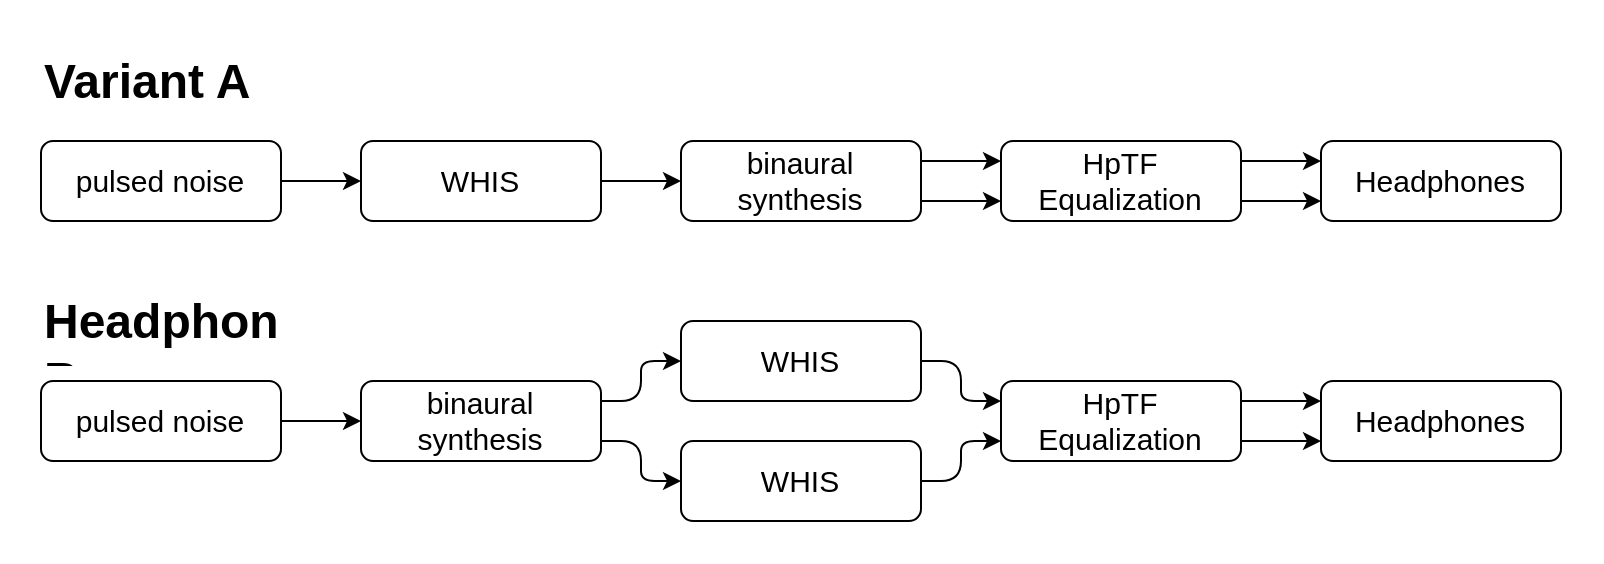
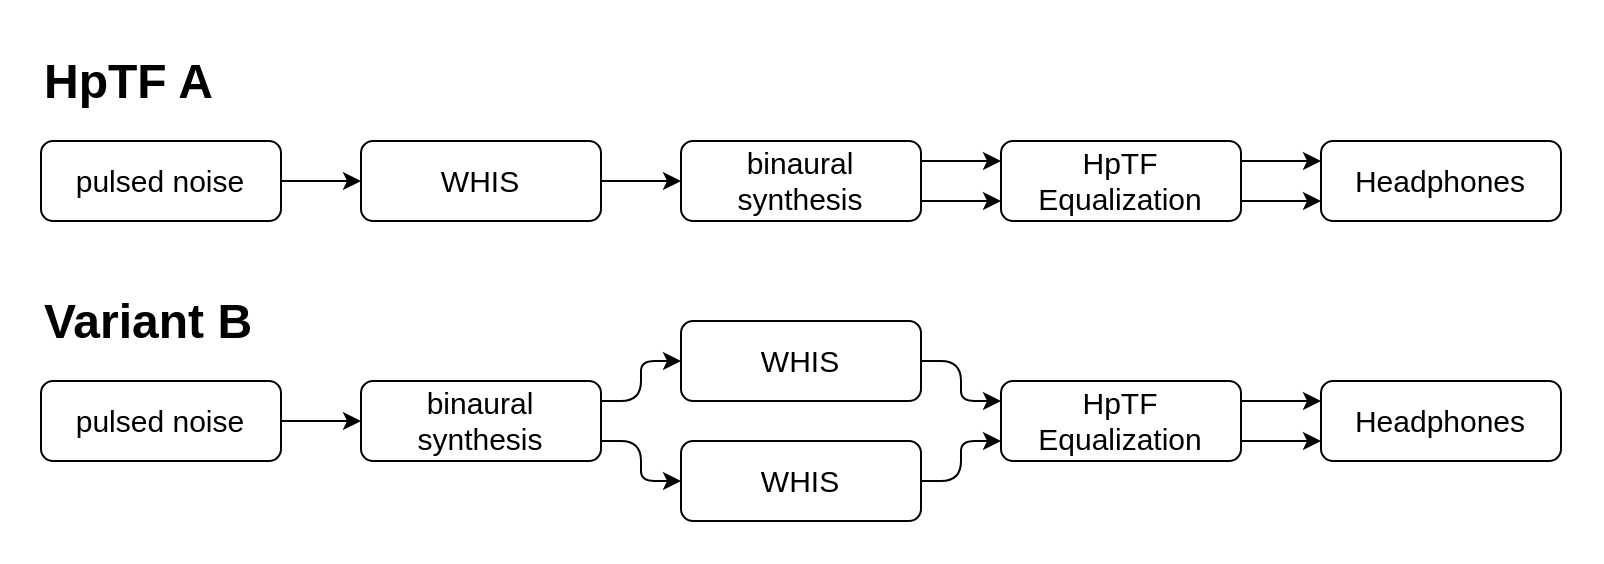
node "Variant A": label "Variant A" -> "HpTF A"
node "Headphones B": label "Headphones B" -> "Variant B"
